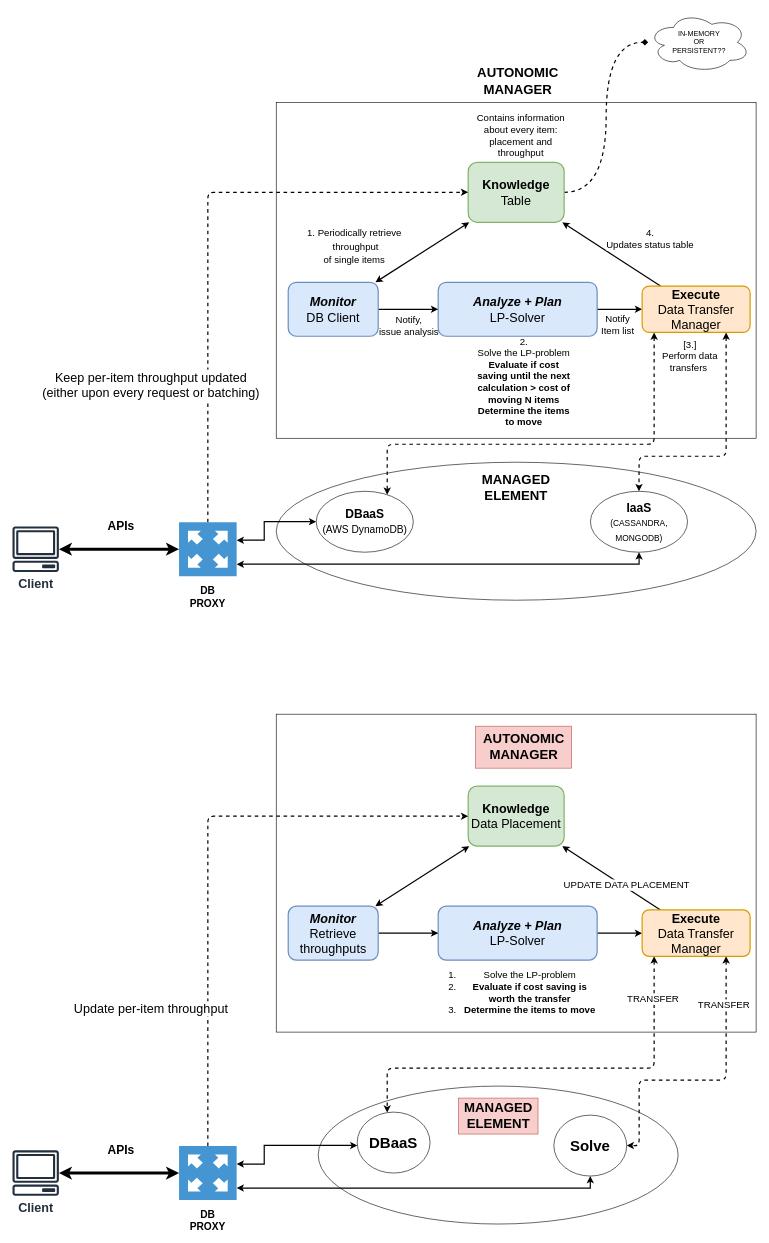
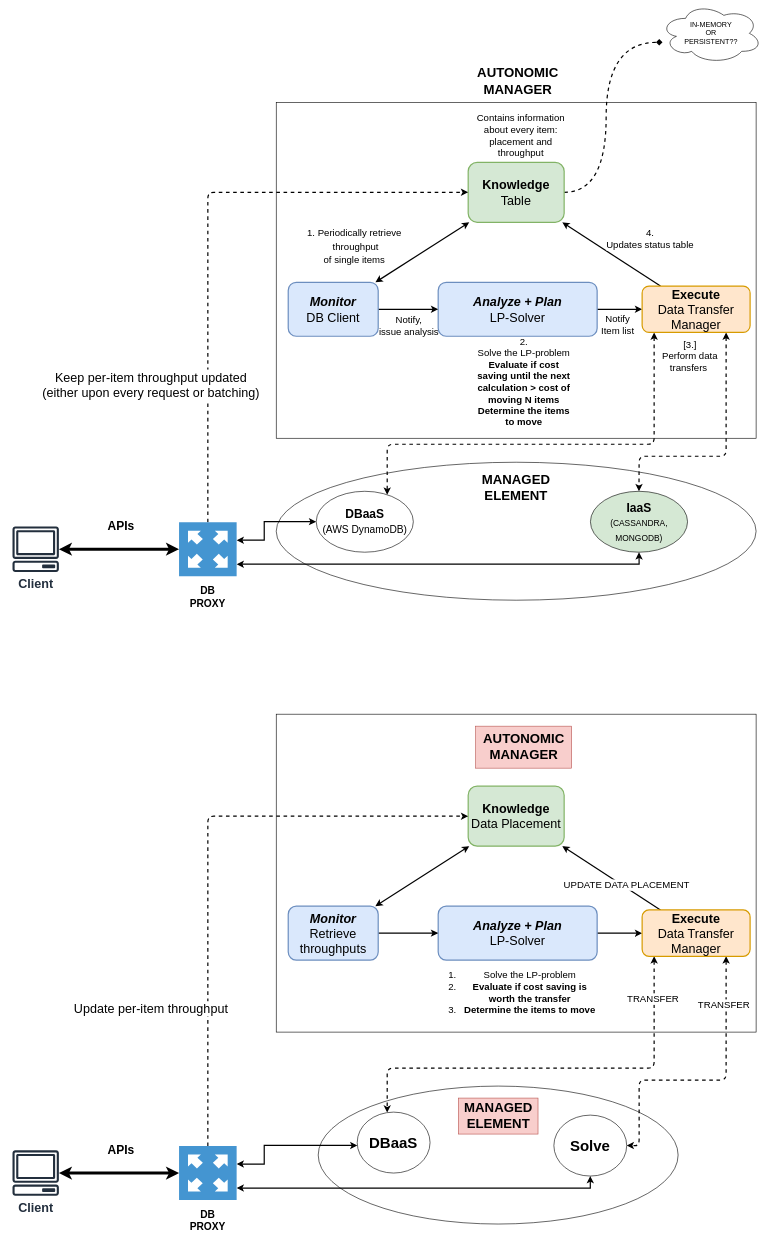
node "IN-MEMORY OR PERSISTENT??": moved (699, 42) -> (711, 33)
node "IaaS (CASSANDRA, MONGODB)": fillcolor #ffffff -> #d5e8d4
